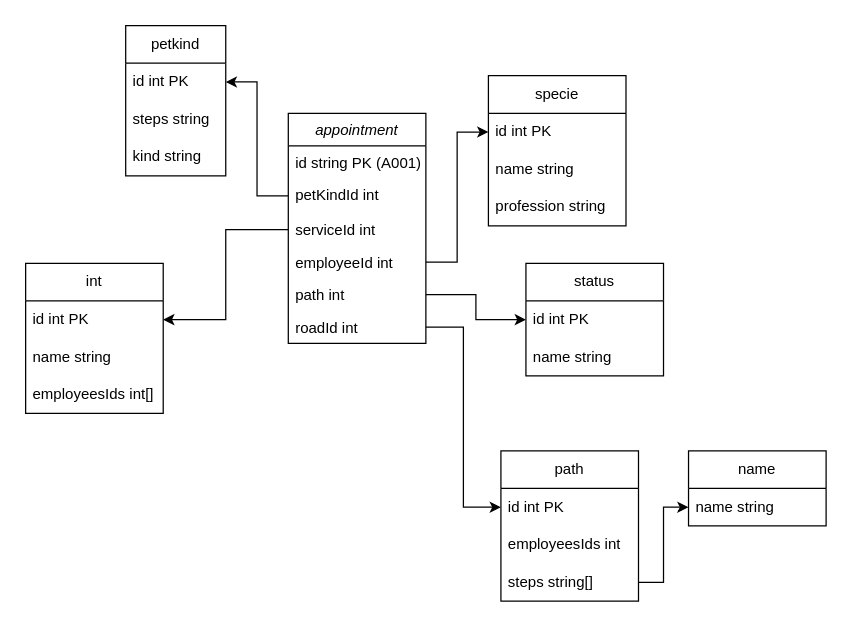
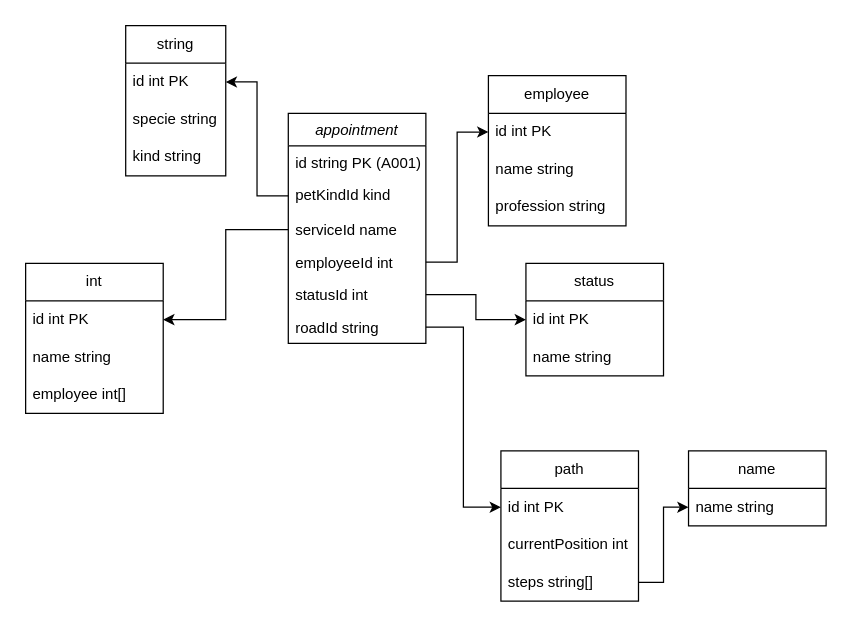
node "petkind": label "petkind" -> "string"
node "specie": label "specie" -> "employee"
node "steps string": label "steps string" -> "specie string"
node "petKindId int": label "petKindId int" -> "petKindId kind"
node "serviceId int": label "serviceId int" -> "serviceId name"
node "path int": label "path int" -> "statusId int"
node "roadId int": label "roadId int" -> "roadId string"
node "employeesIds int[]": label "employeesIds int[]" -> "employee int[]"
node "employeesIds int": label "employeesIds int" -> "currentPosition int"
